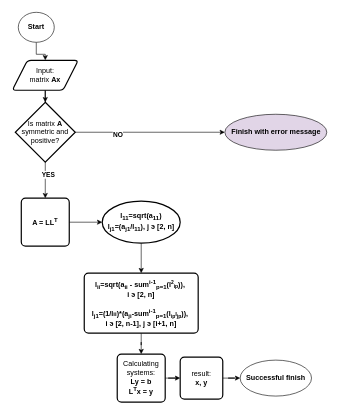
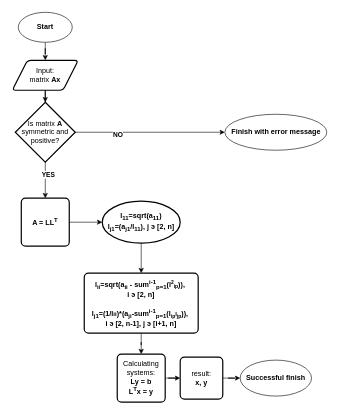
node "Start": size 36x30 -> 54x30
node "Finish with error message": fillcolor #e1d5e7 -> #ffffff
